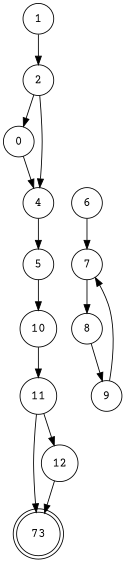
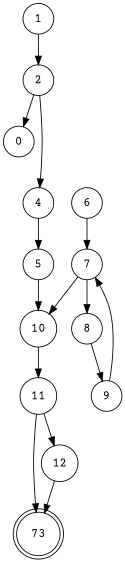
edge "0" -> "4": removed
edge "7" -> "10": added
